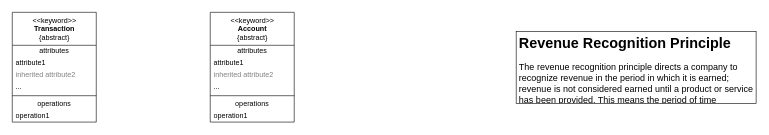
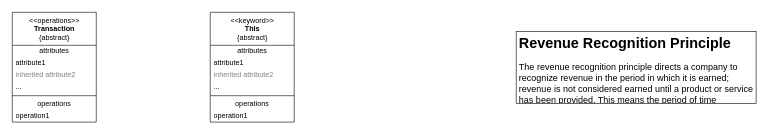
node "<<keyword>> Transaction {abstract}": label "<<keyword>> Transaction {abstract}" -> "<<operations>> Transaction {abstract}"
node "<<keyword>> Account {abstract}": label "<<keyword>> Account {abstract}" -> "<<keyword>> This {abstract}"
